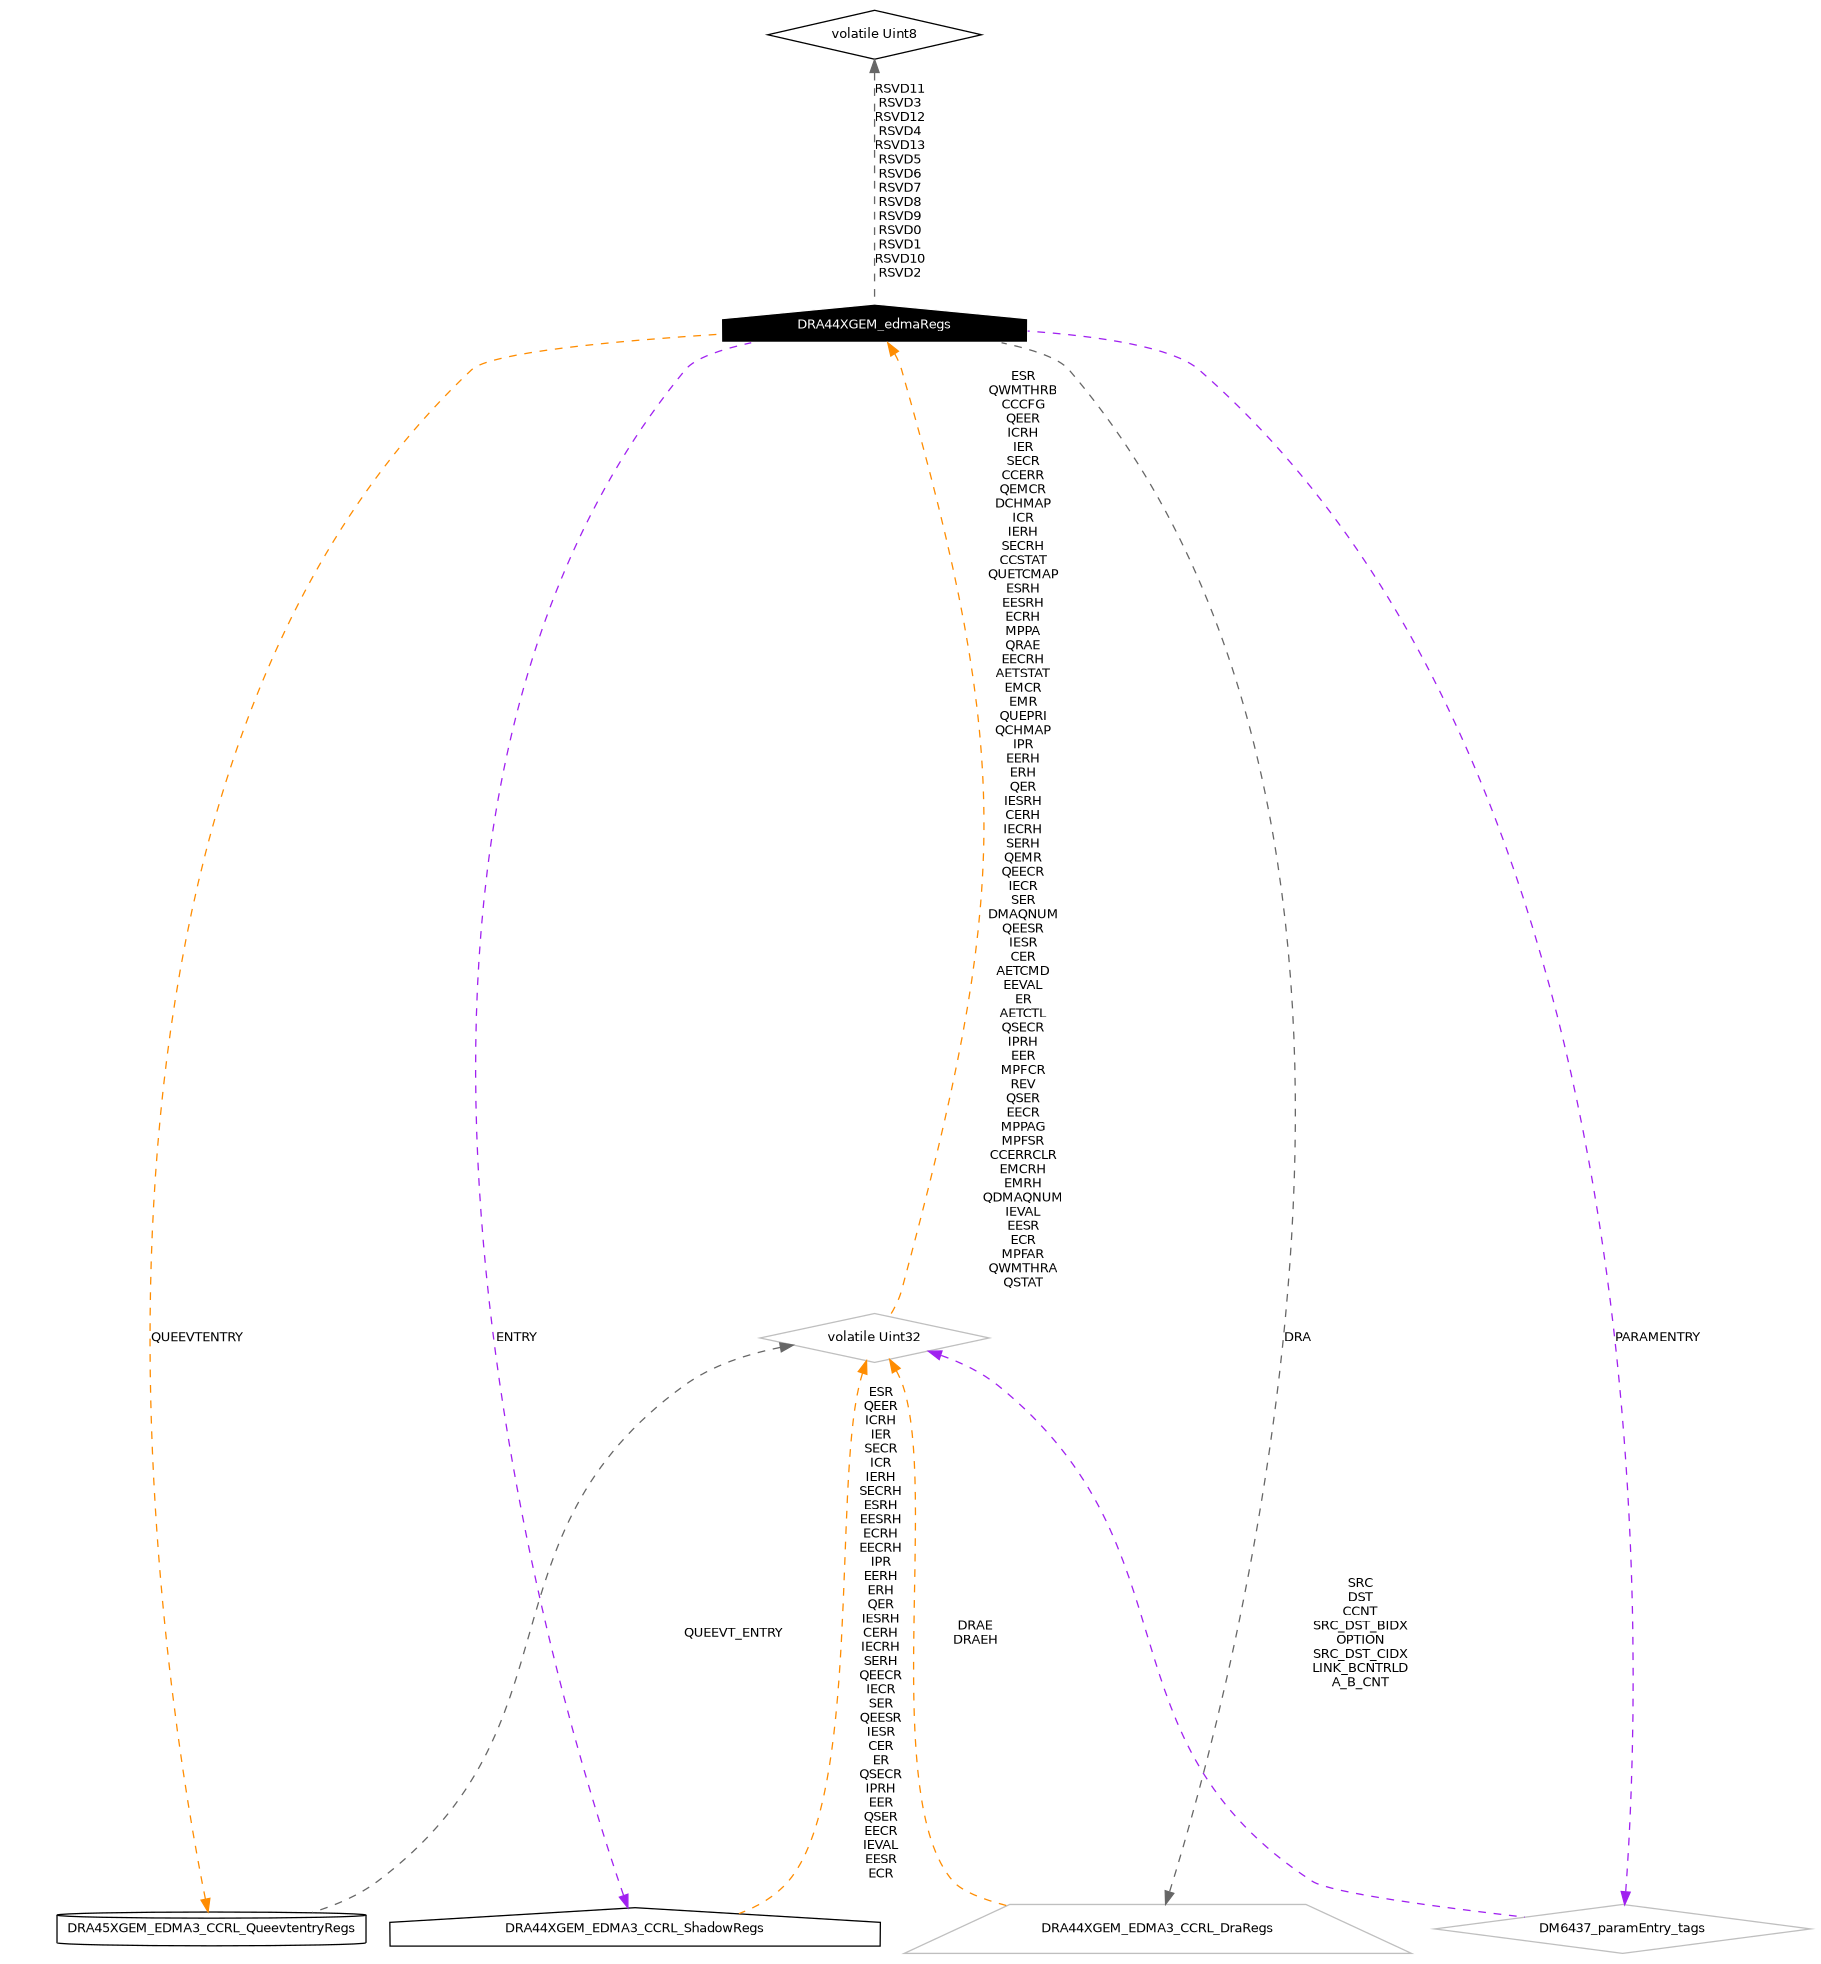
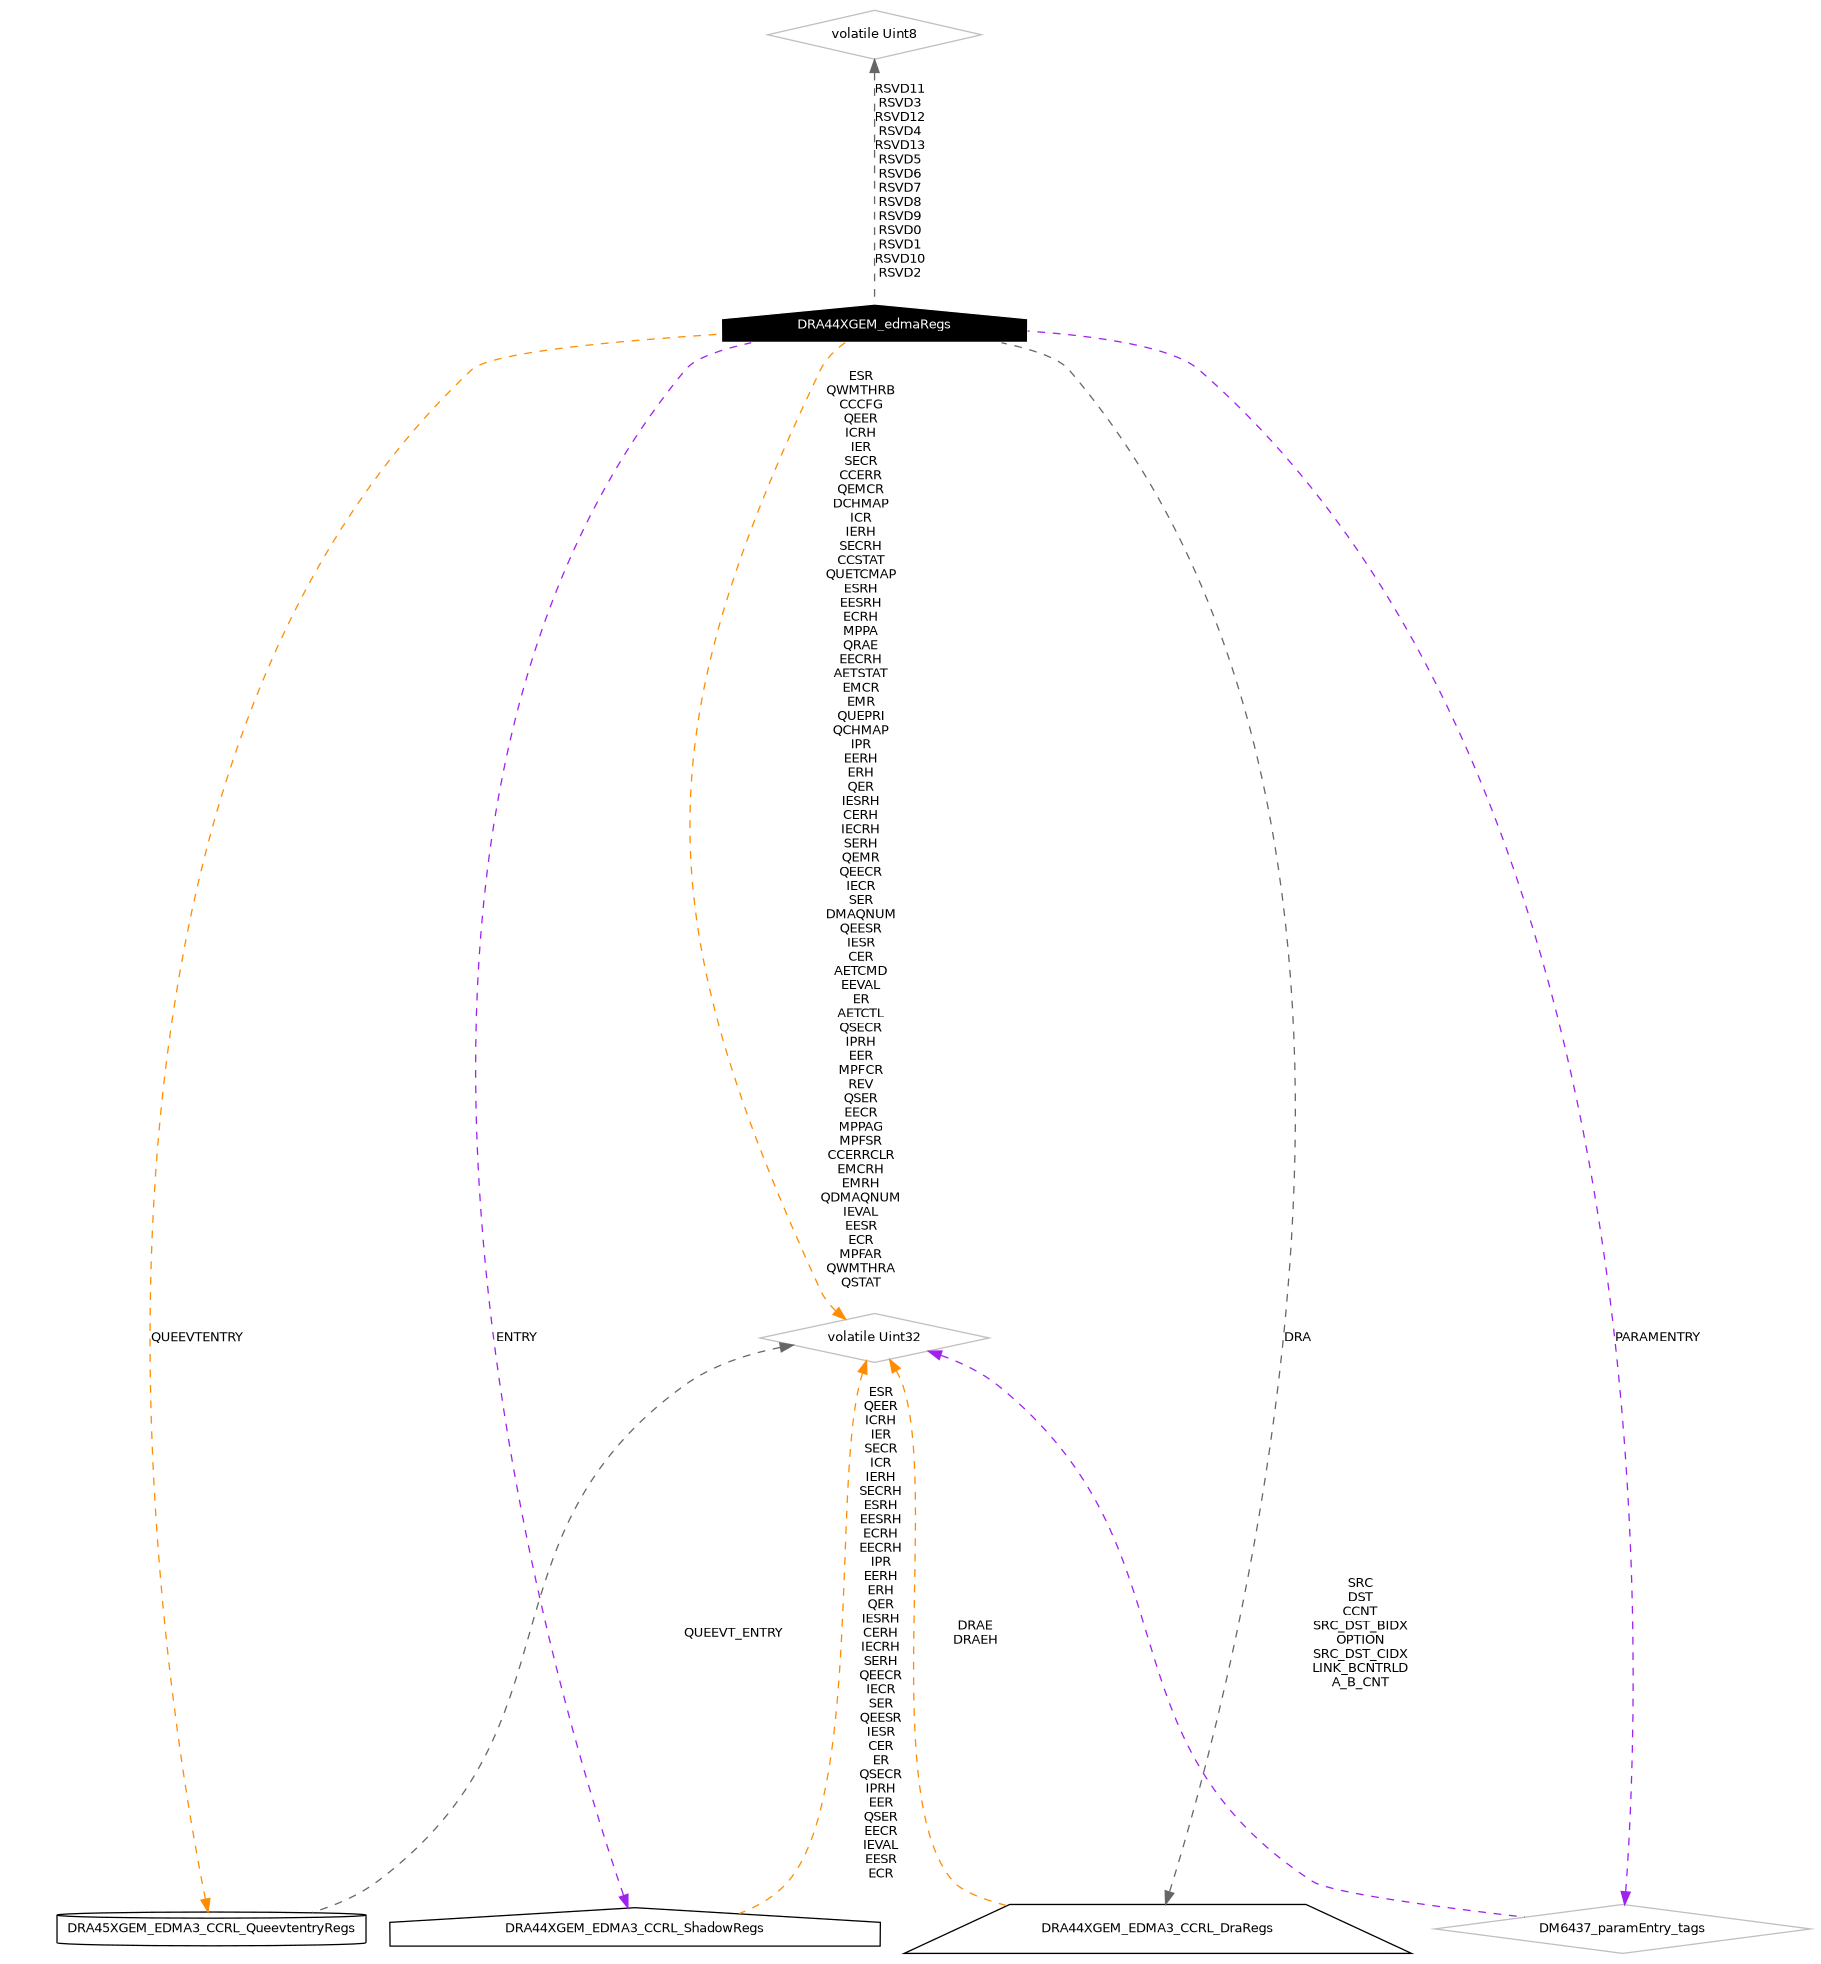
node "volatile Uint8": color black -> grey75
edge "volatile Uint32" -> "DRA44XGEM_edmaRegs": reversed
node "DRA44XGEM_EDMA3_CCRL_DraRegs": color grey75 -> black
